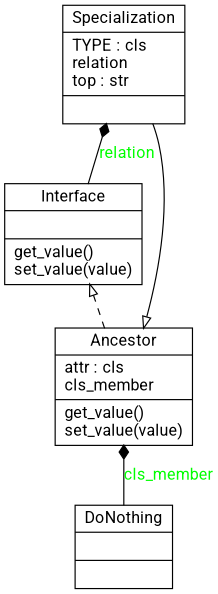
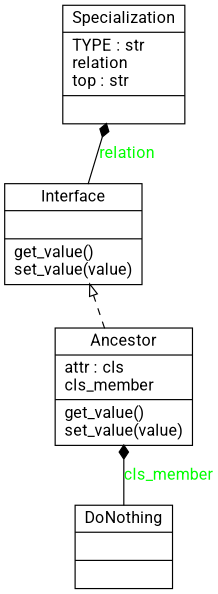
node "Specialization": text "TYPE : cls" -> "TYPE : str"
edge "Specialization" -> "Ancestor": removed
